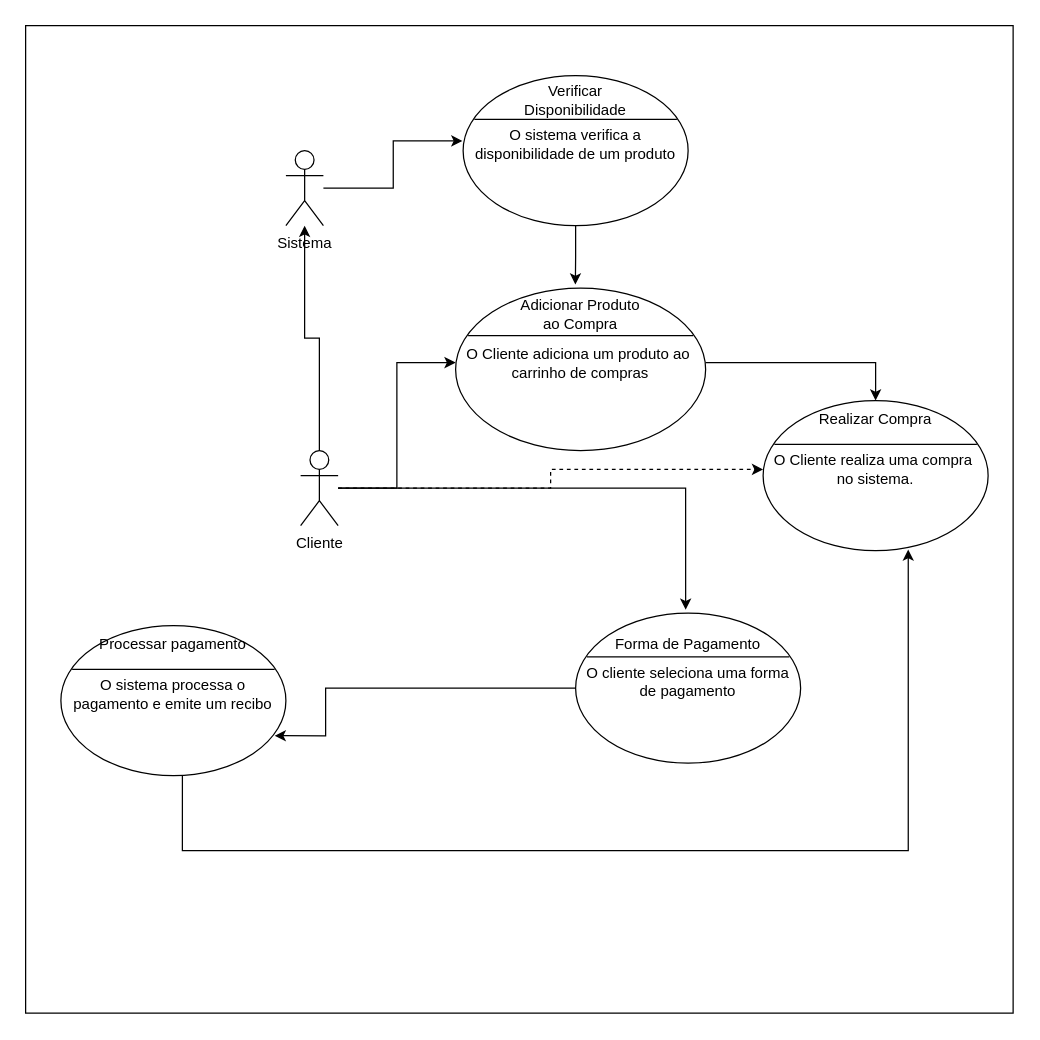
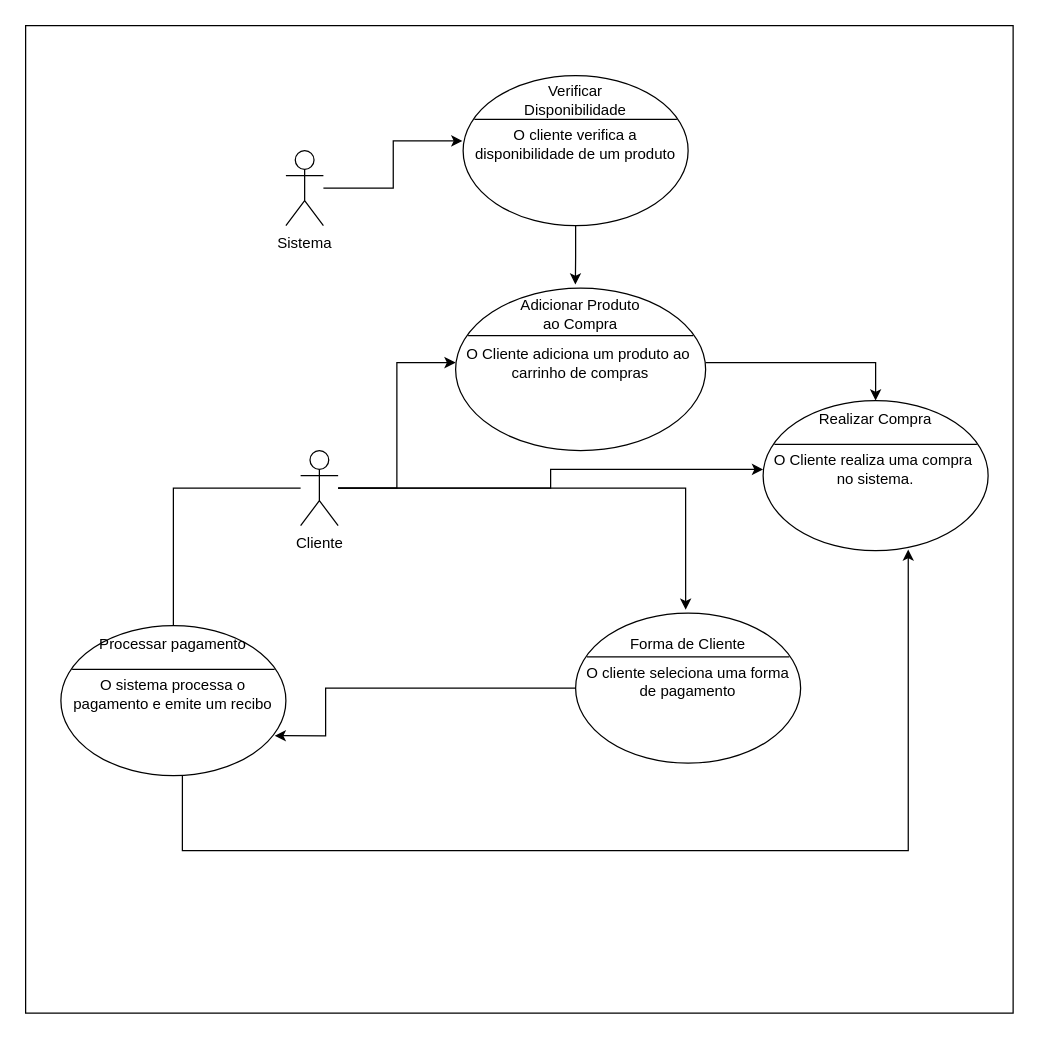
node "O sistema verifica a disponibilidade de um produto": label "O sistema verifica a disponibilidade de um produto" -> "O cliente verifica a disponibilidade de um produto"
edge "Cliente" -> "Sistema": now "Cliente" -> "O sistema processa o pagamento e emite um recibo"
edge "Cliente" -> "O Cliente realiza uma compra no sistema.": style dashed -> solid
node "Forma de Pagamento": label "Forma de Pagamento" -> "Forma de Cliente"
